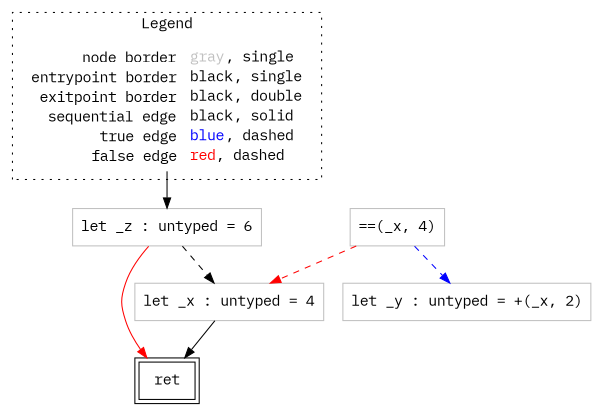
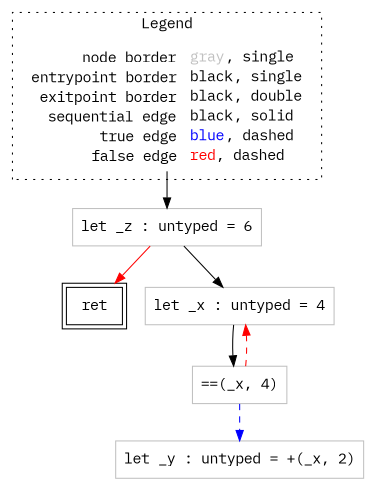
edge "let _z : untyped = 6" -> "let _x : untyped = 4": style dashed -> solid
edge "let _x : untyped = 4" -> "ret": now "let _x : untyped = 4" -> "==(_x, 4)"
